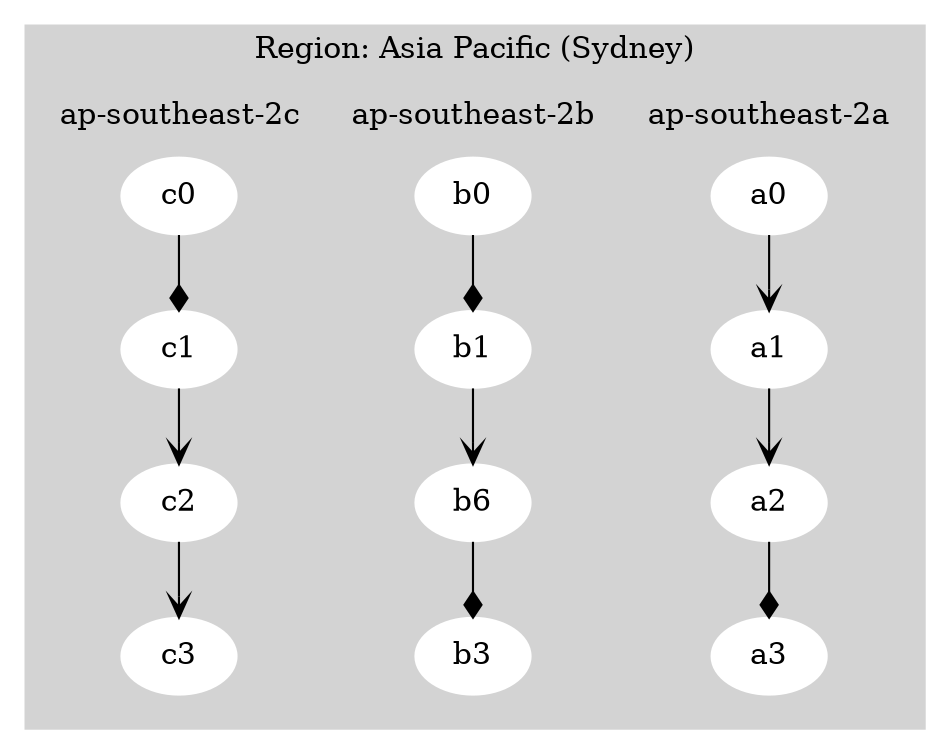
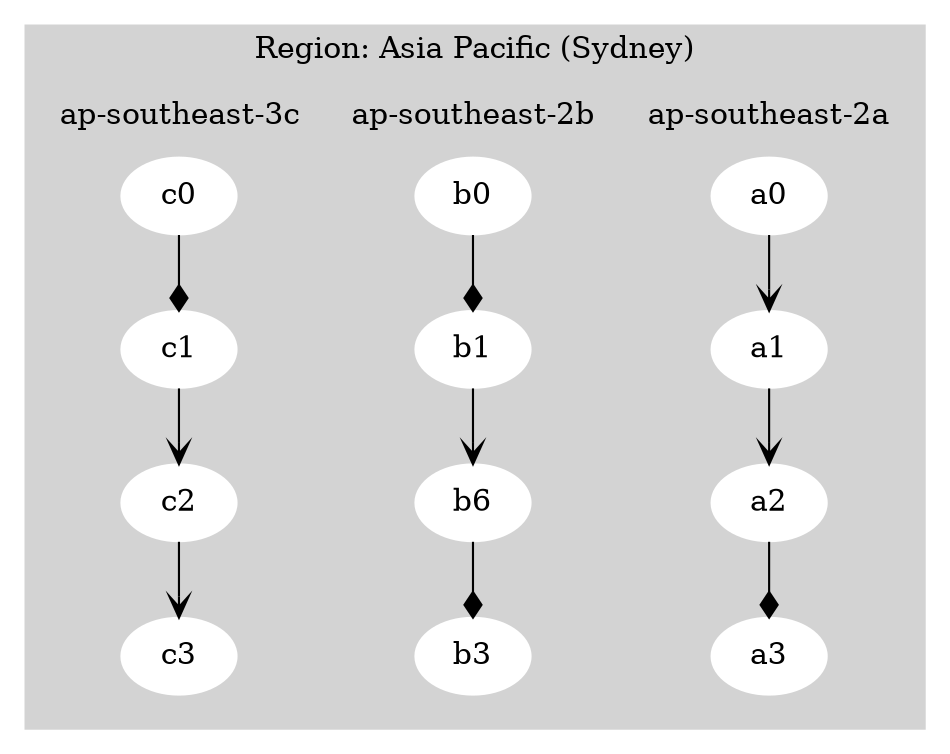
cluster "ap-southeast-2c": label "ap-southeast-2c" -> "ap-southeast-3c"
